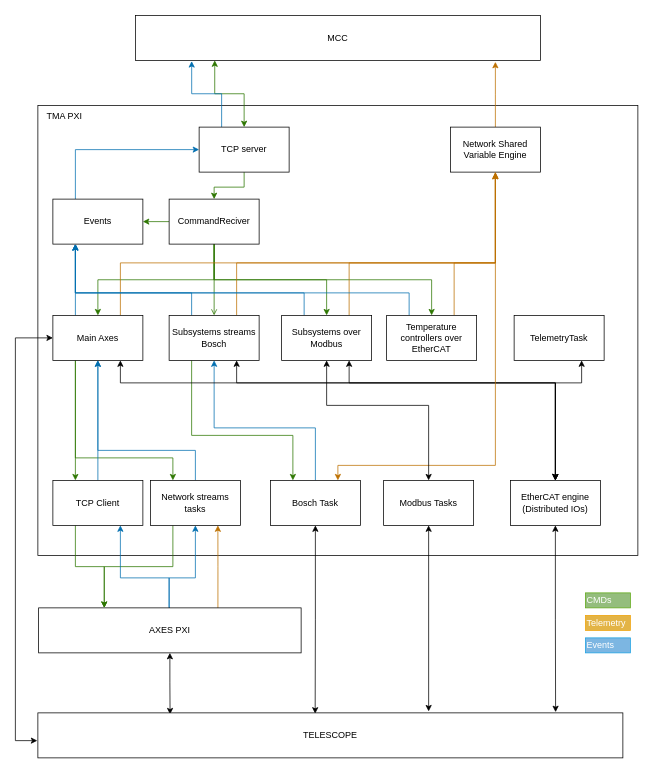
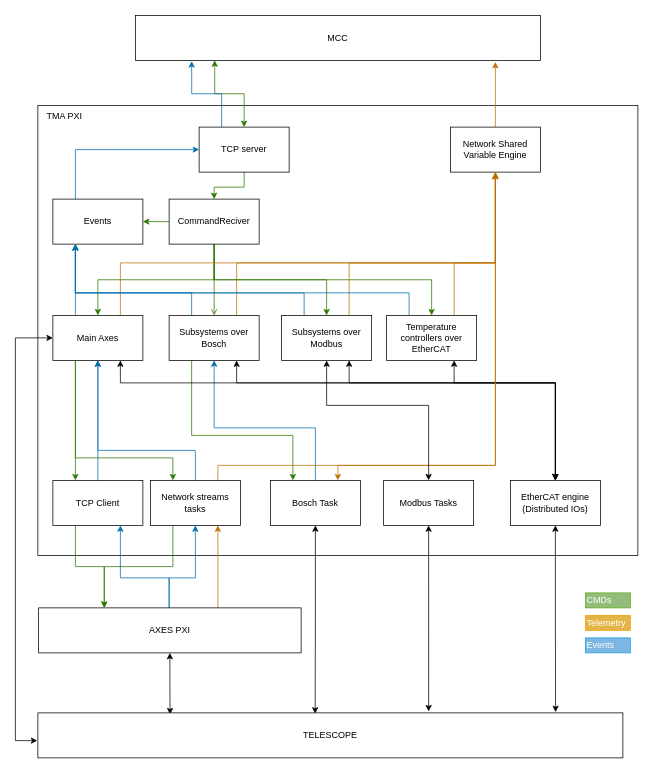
node "Subsystems streams Bosch": label "Subsystems streams Bosch" -> "Subsystems over Bosch"
node "TelemetryTask": removed
edge "Temperature controllers over EtherCAT" -- "EtherCAT engine (Distributed IOs)": added
edge "TelemetryTask" -- "EtherCAT engine (Distributed IOs)": removed
edge "Network streams tasks" -> "Network Shared Variable Engine": added
